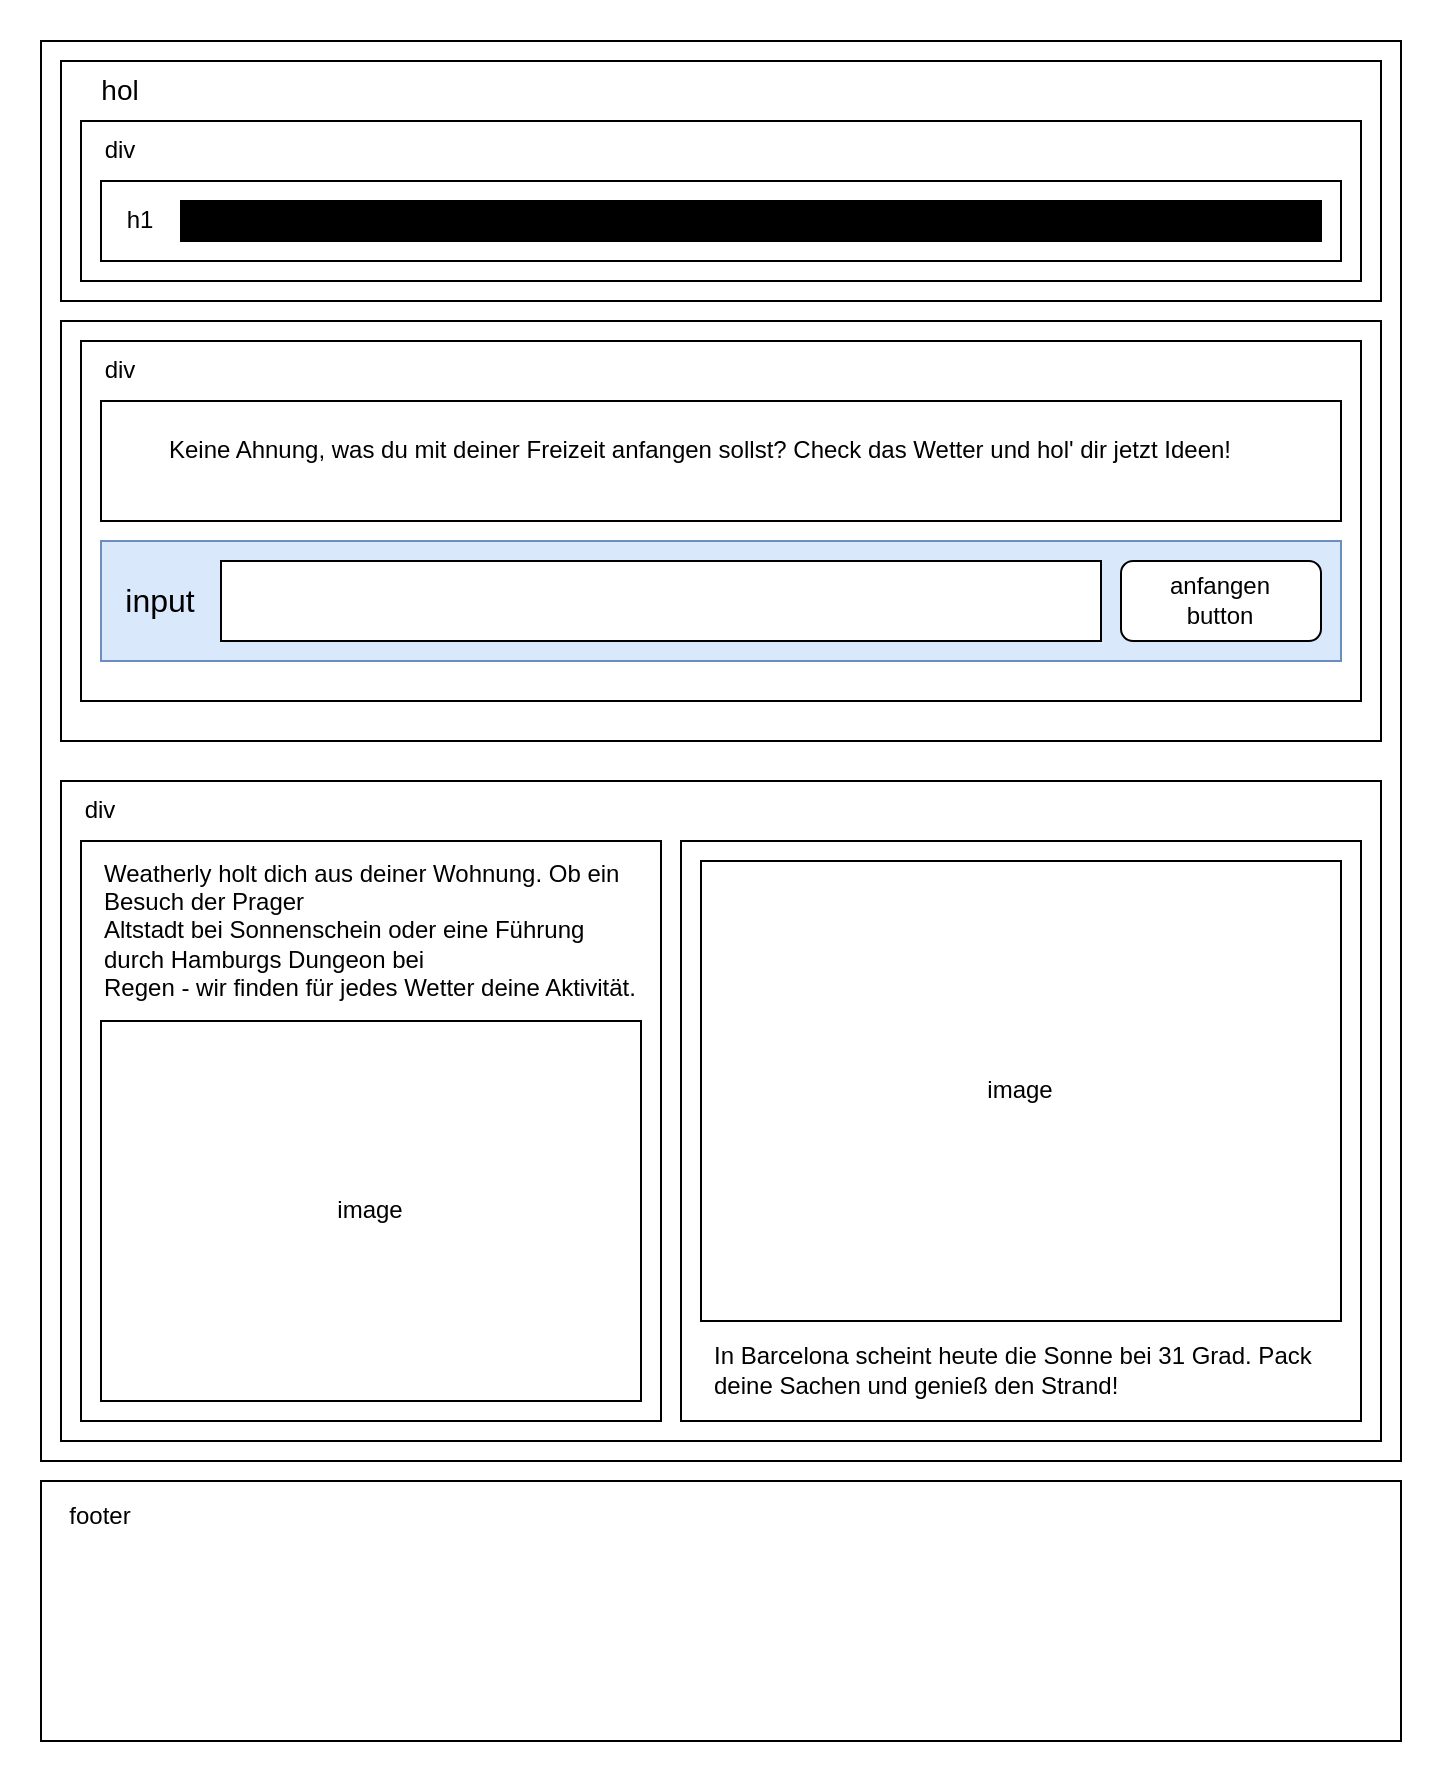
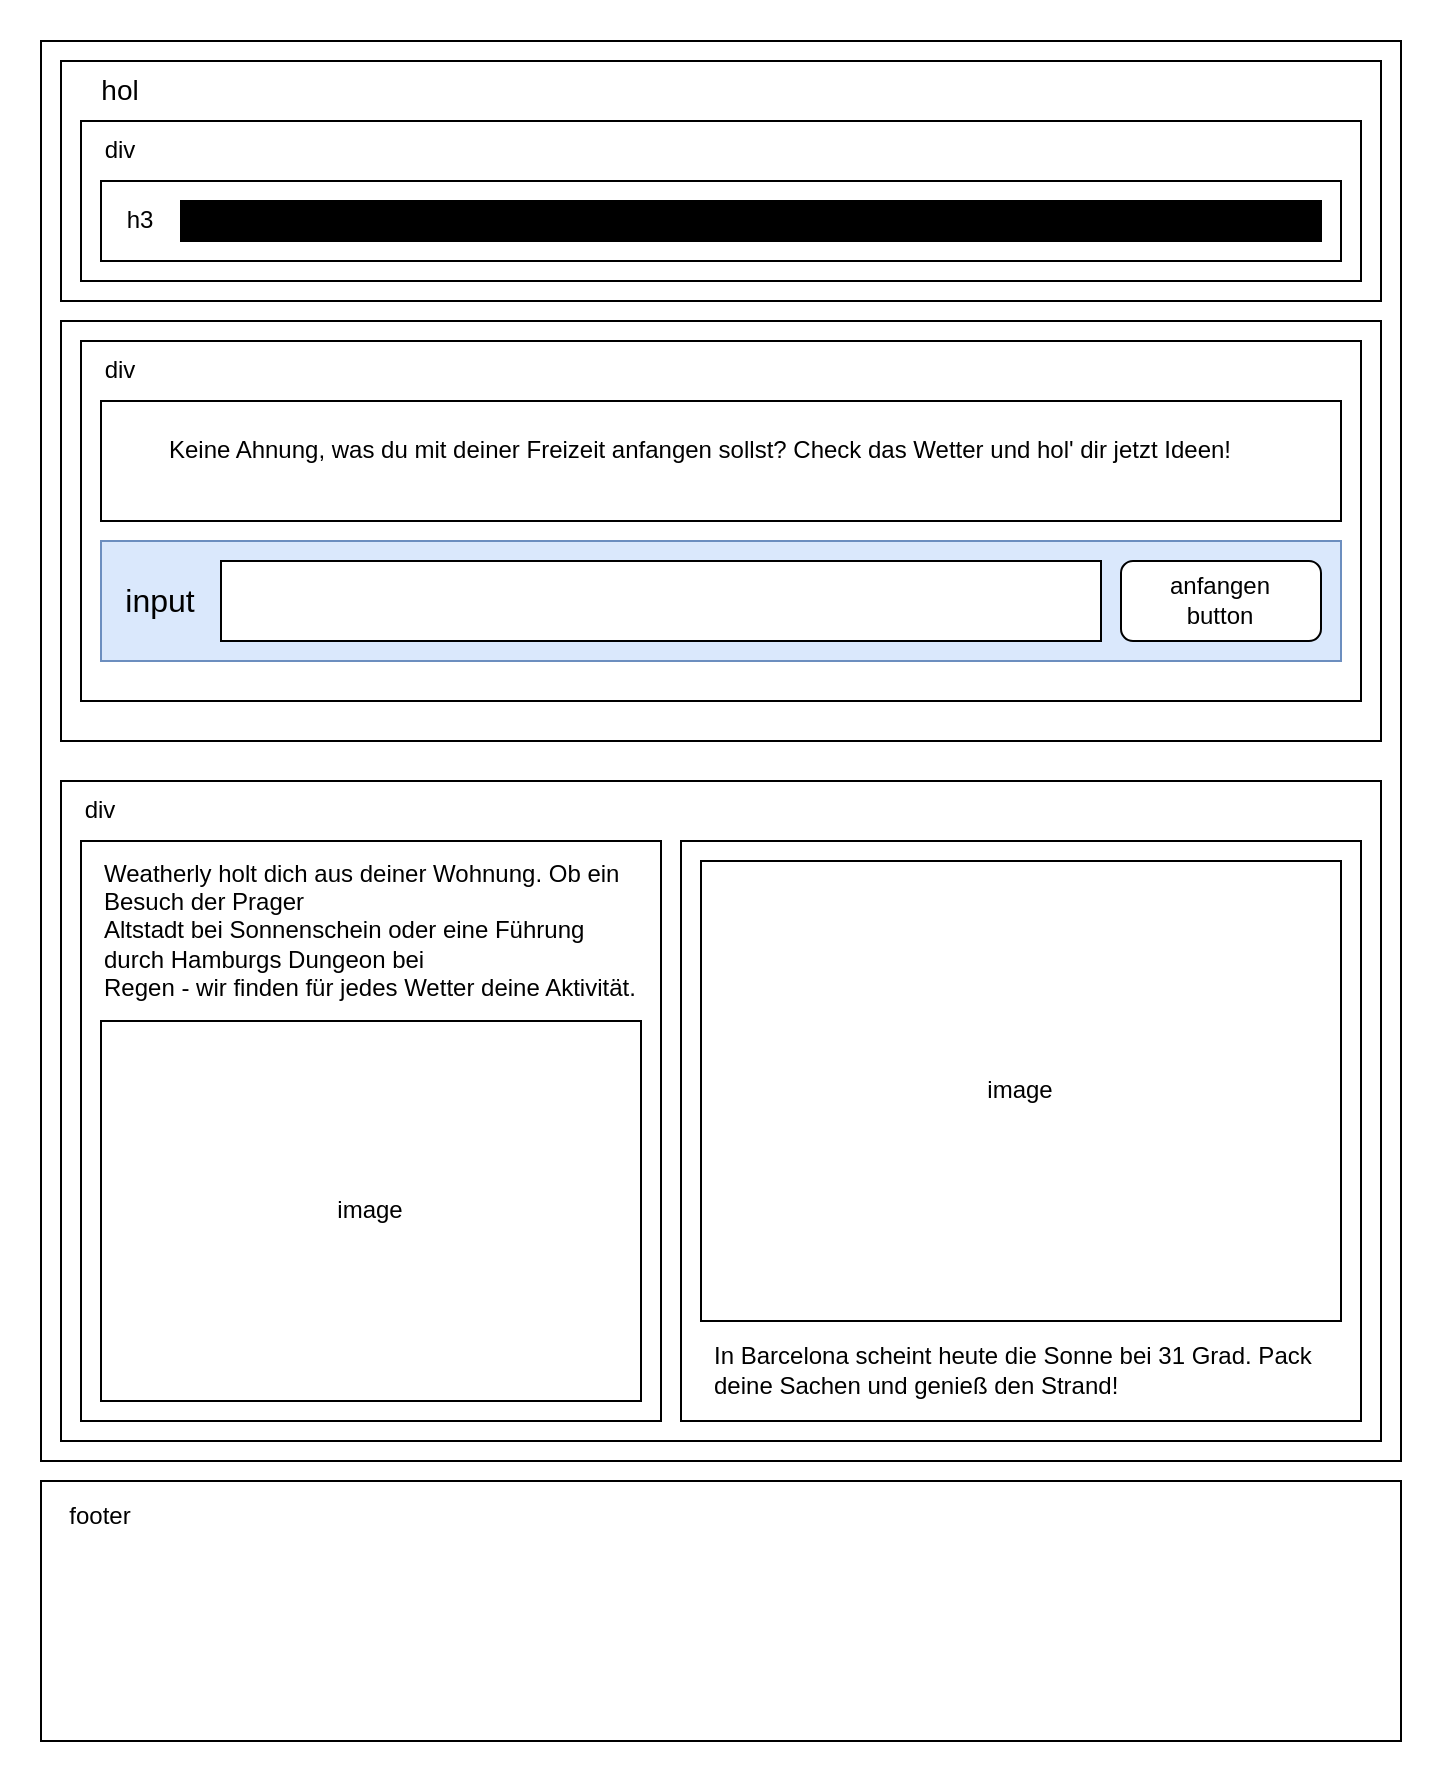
node "h1": label "h1" -> "h3"
